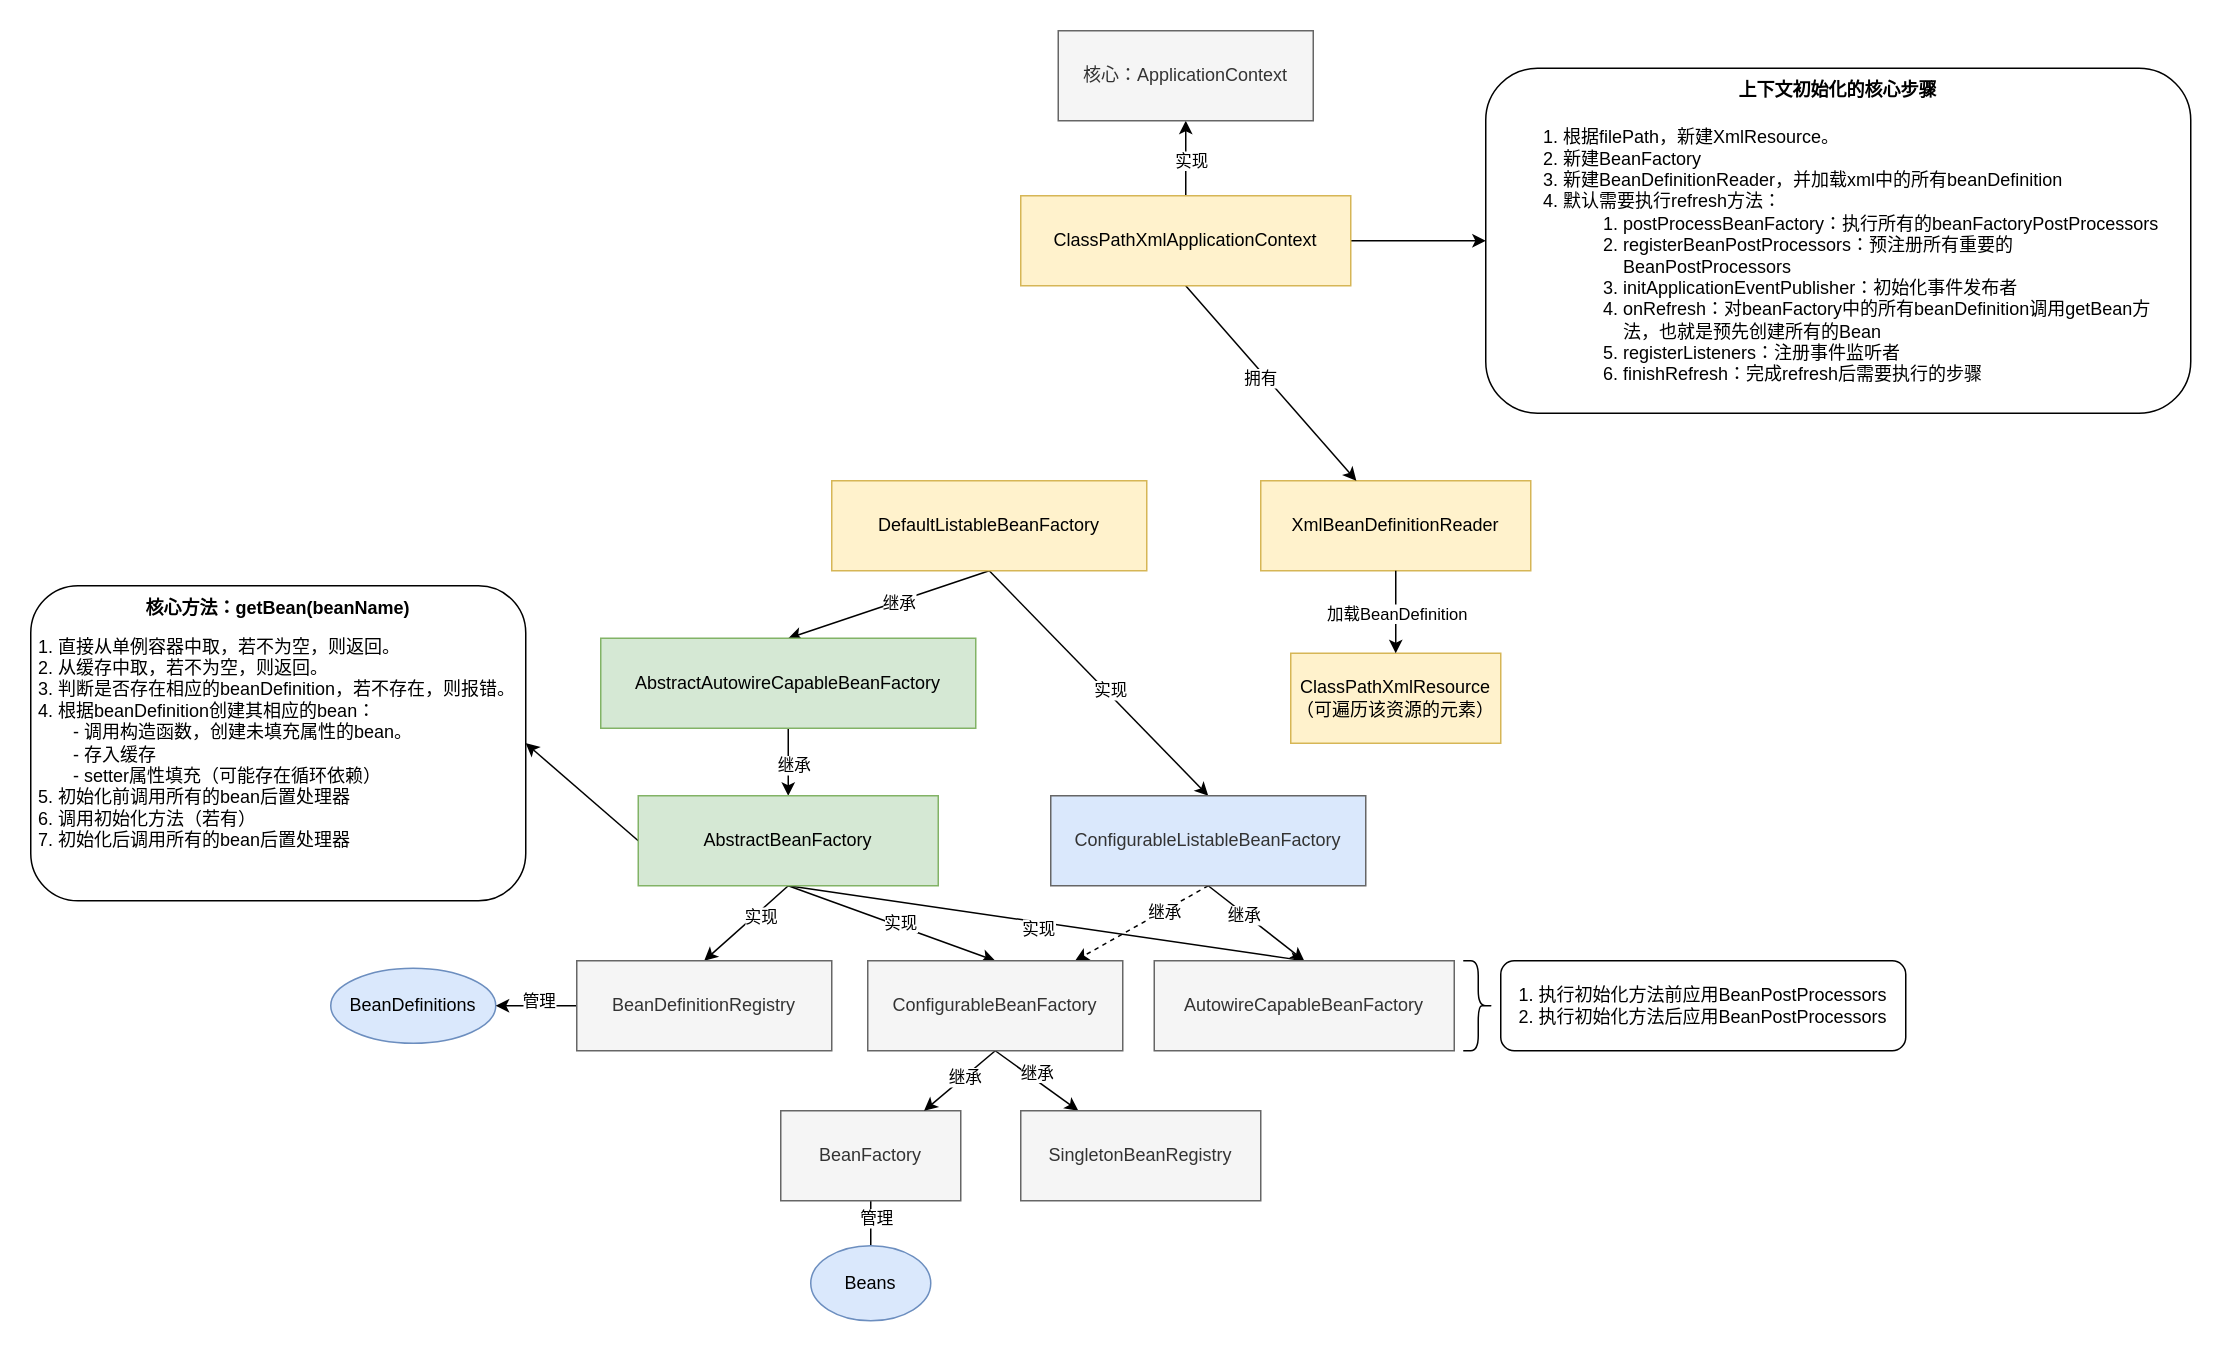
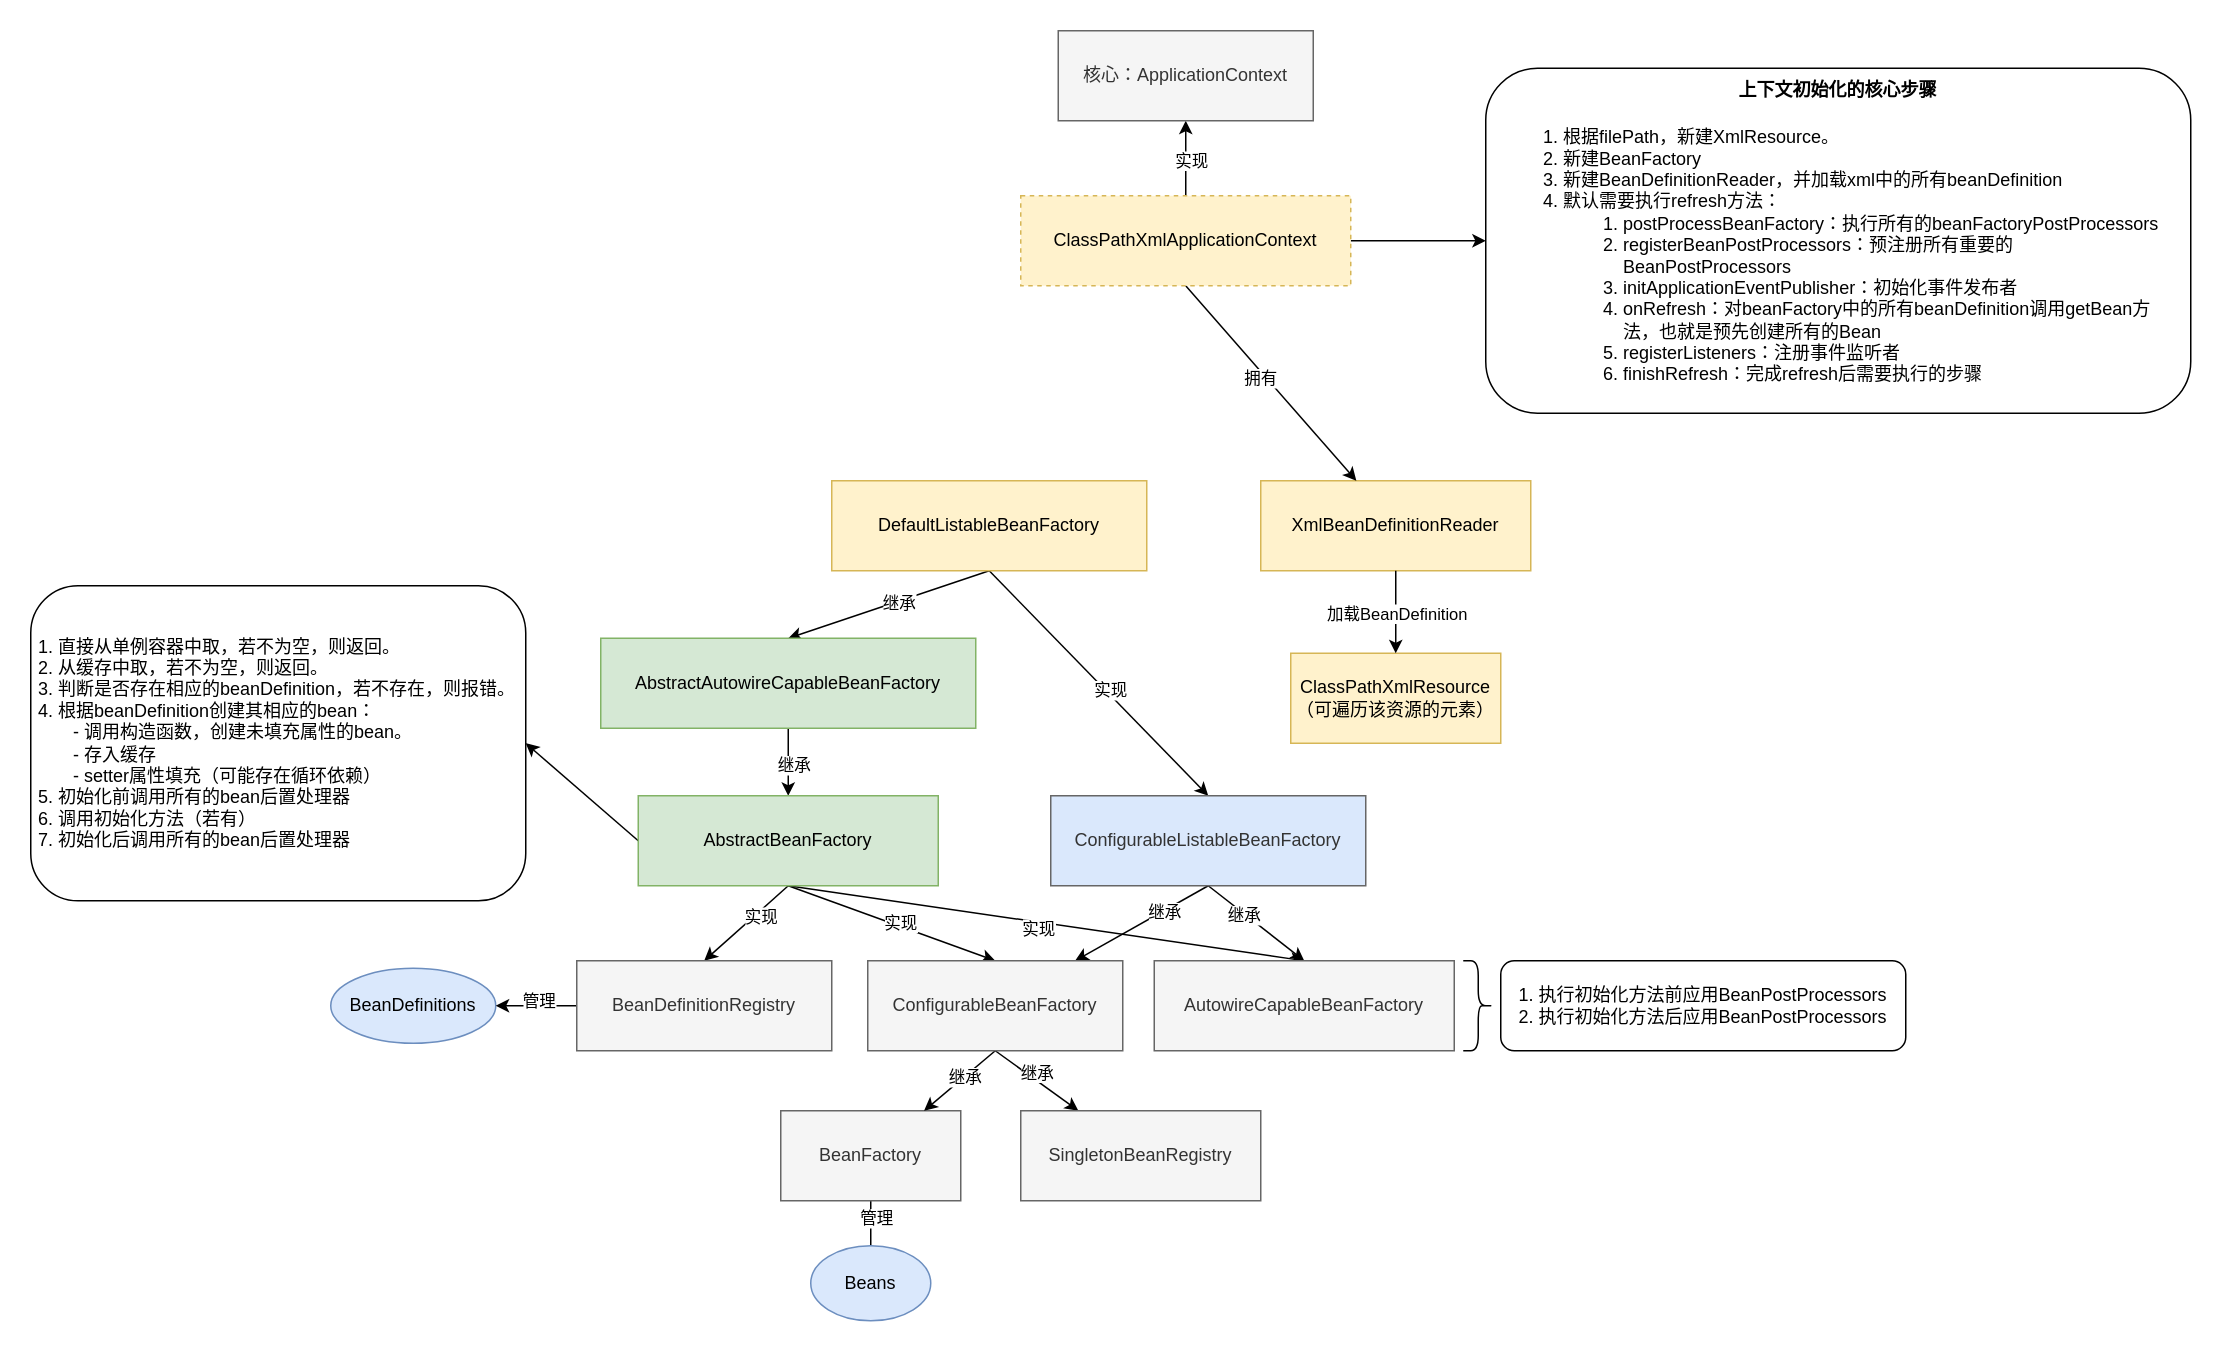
node "ClassPathXmlApplicationContext": style solid -> dashed
node "核心方法：getBean(beanName)": removed
edge "ConfigurableListableBeanFactory" -> "ConfigurableBeanFactory": style dashed -> solid
